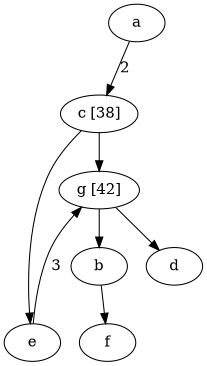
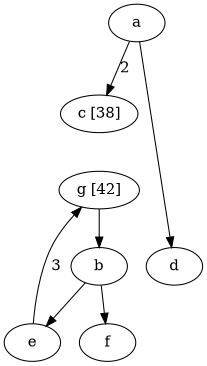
edge "c [38]" -> "g [42]": removed
edge "c [38]" -> "e": now "b" -> "e"
edge "g [42]" -> "d": now "a" -> "d"
